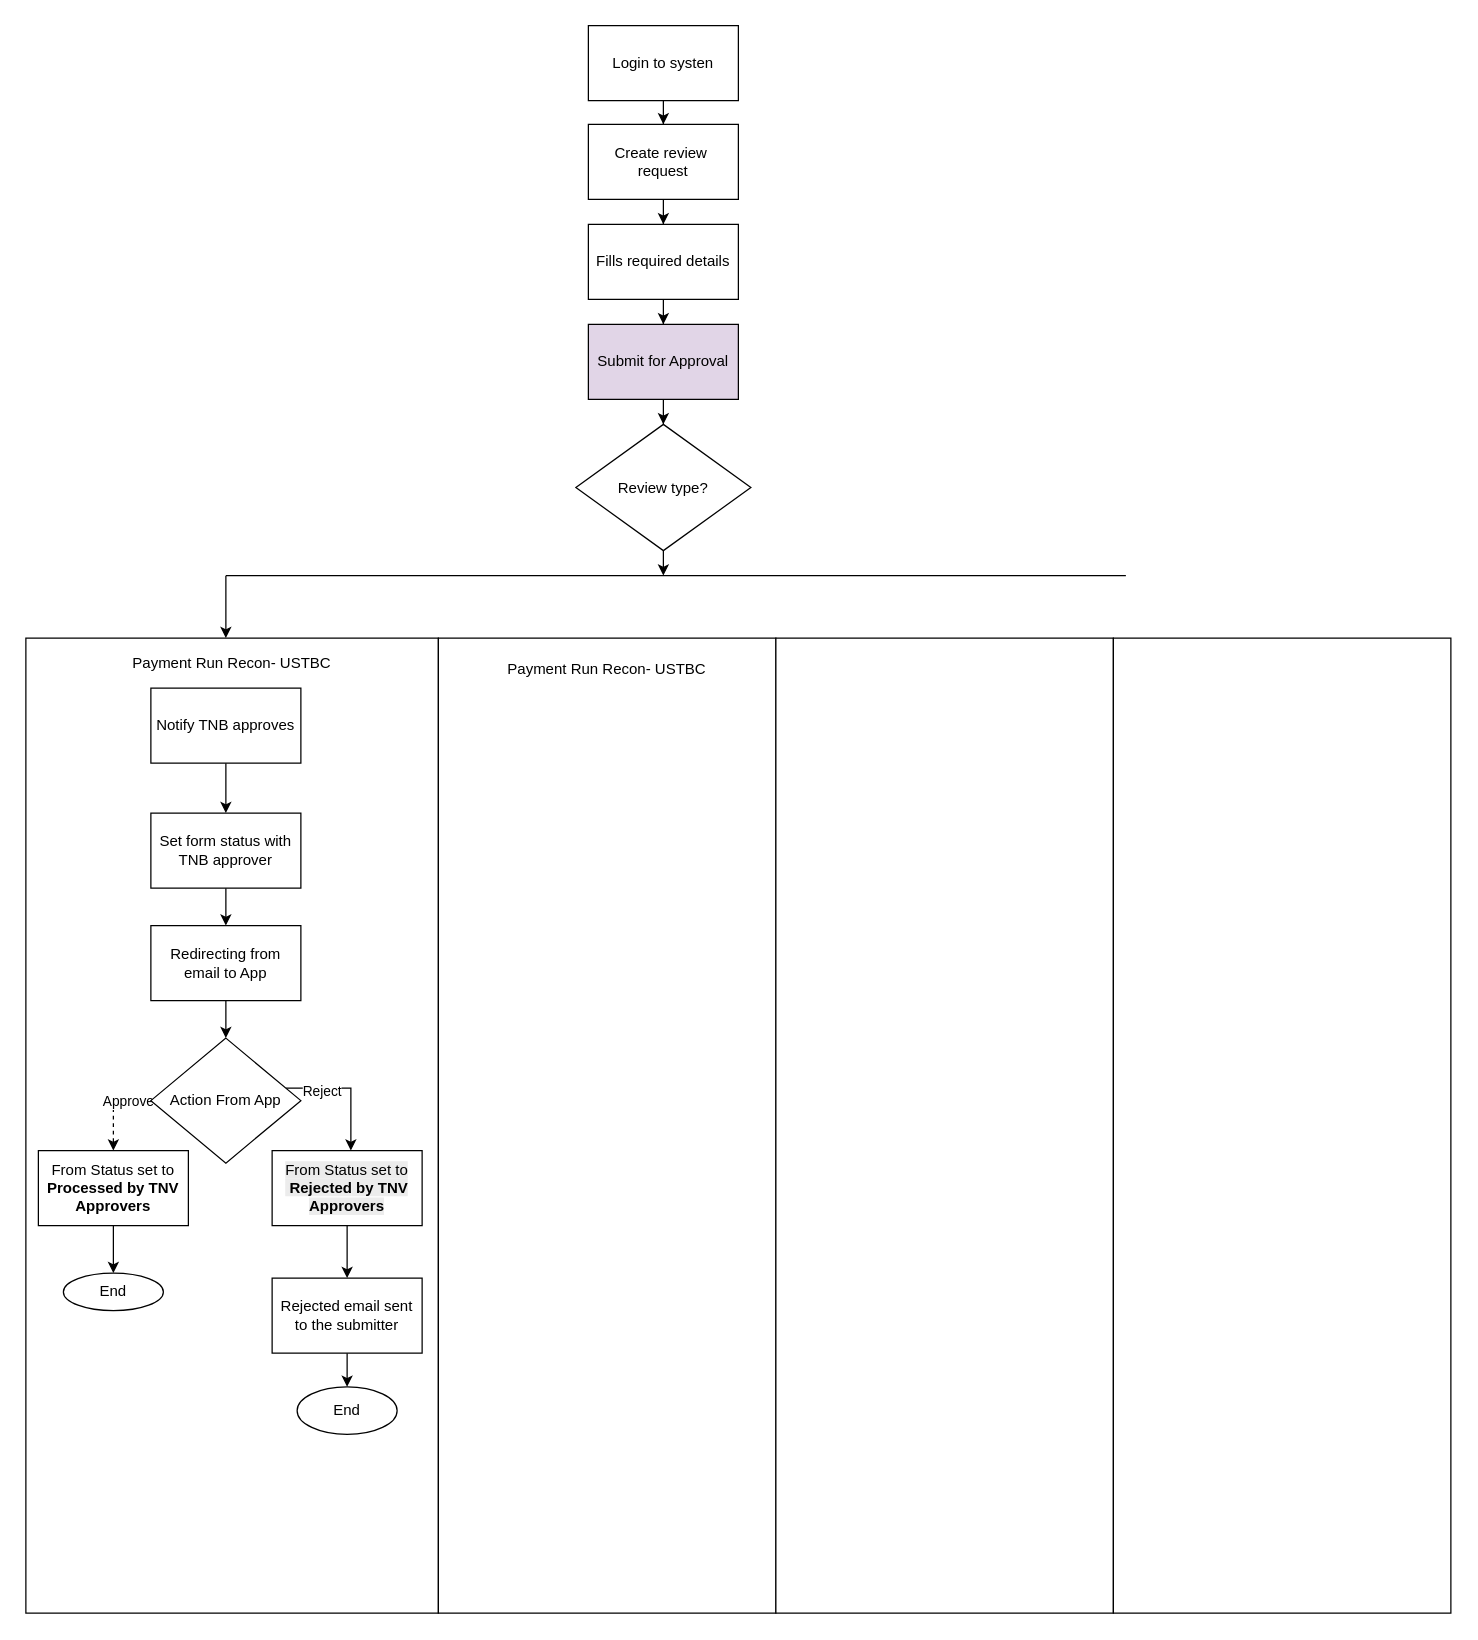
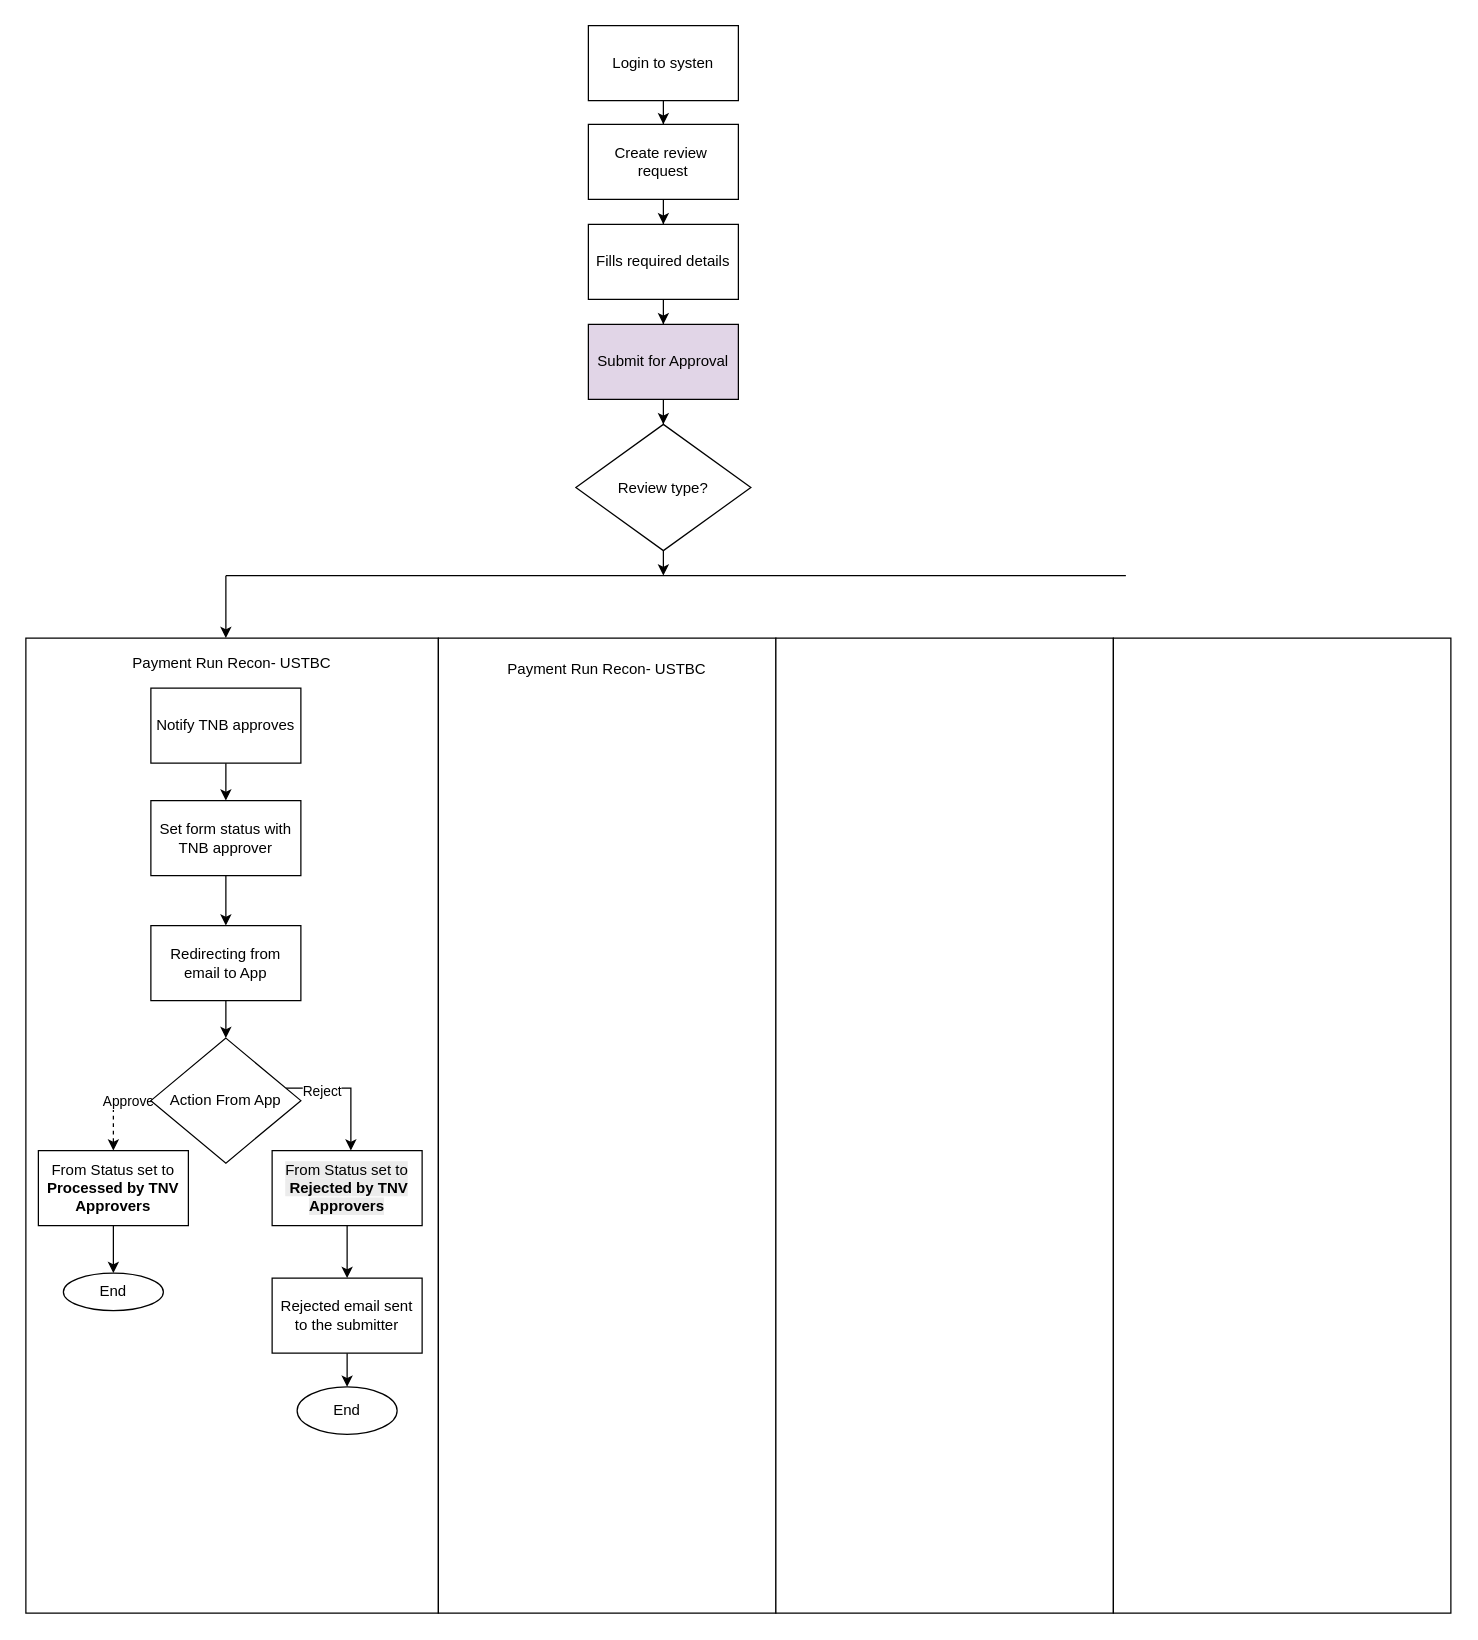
node "Set form status with TNB approver": moved (226, 851) -> (226, 838)
